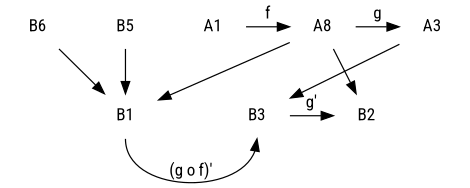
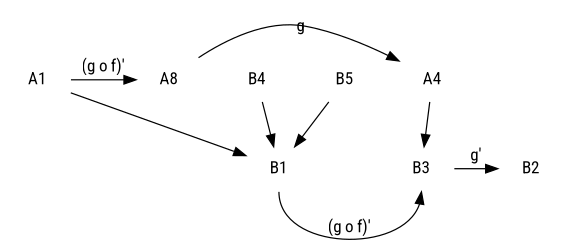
edge "A1" -> "A8": label "f" -> "(g o f)'"
node "B6": label "B6" -> "B4"
node "A3": label "A3" -> "A4"
edge "A8" -> "B2": removed
edge "A8" -> "B1": now "A1" -> "B1"
